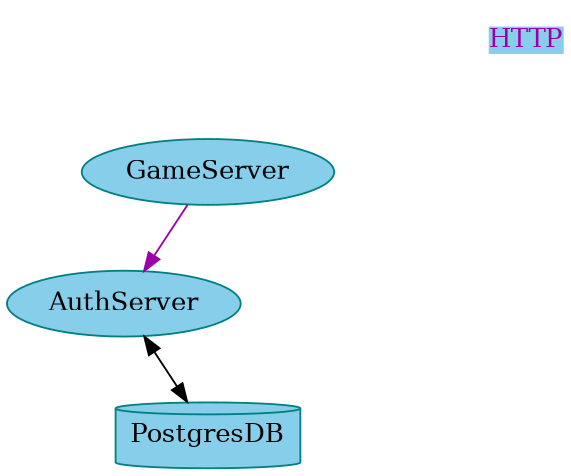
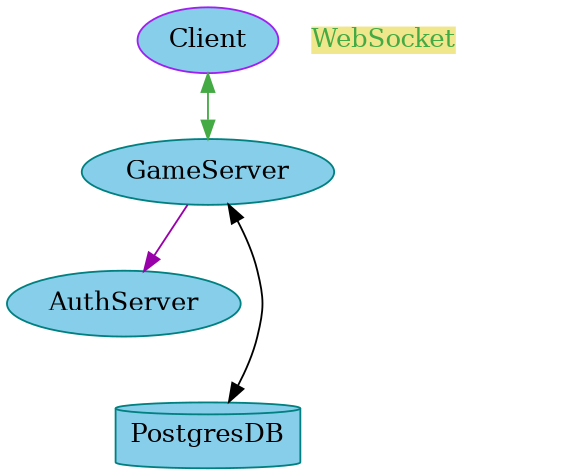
node "Client": added
node "WebSocket": added
node "HTTP": removed
edge "AuthServer" -- "PostgresDB": now "GameServer" -- "PostgresDB"
